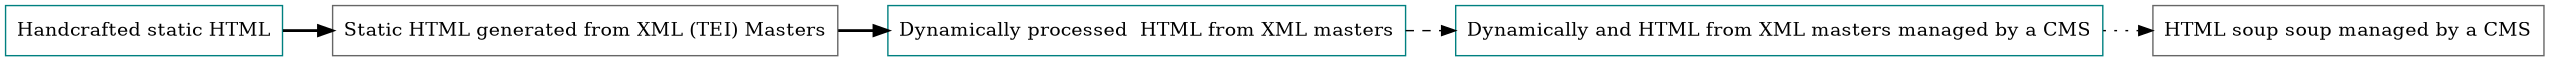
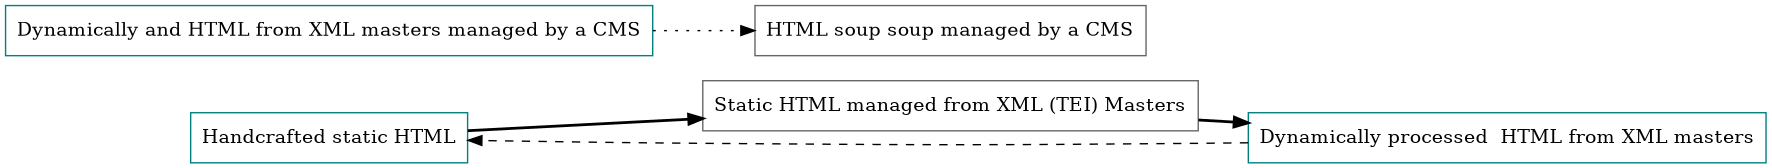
node "Static HTML generated from XML (TEI) Masters": label "Static HTML generated from XML (TEI) Masters" -> "Static HTML managed from XML (TEI) Masters"
edge "Dynamically processed  HTML from XML masters" -> "Dynamically and HTML from XML masters managed by a CMS": now "Dynamically processed  HTML from XML masters" -> "Handcrafted static HTML"
